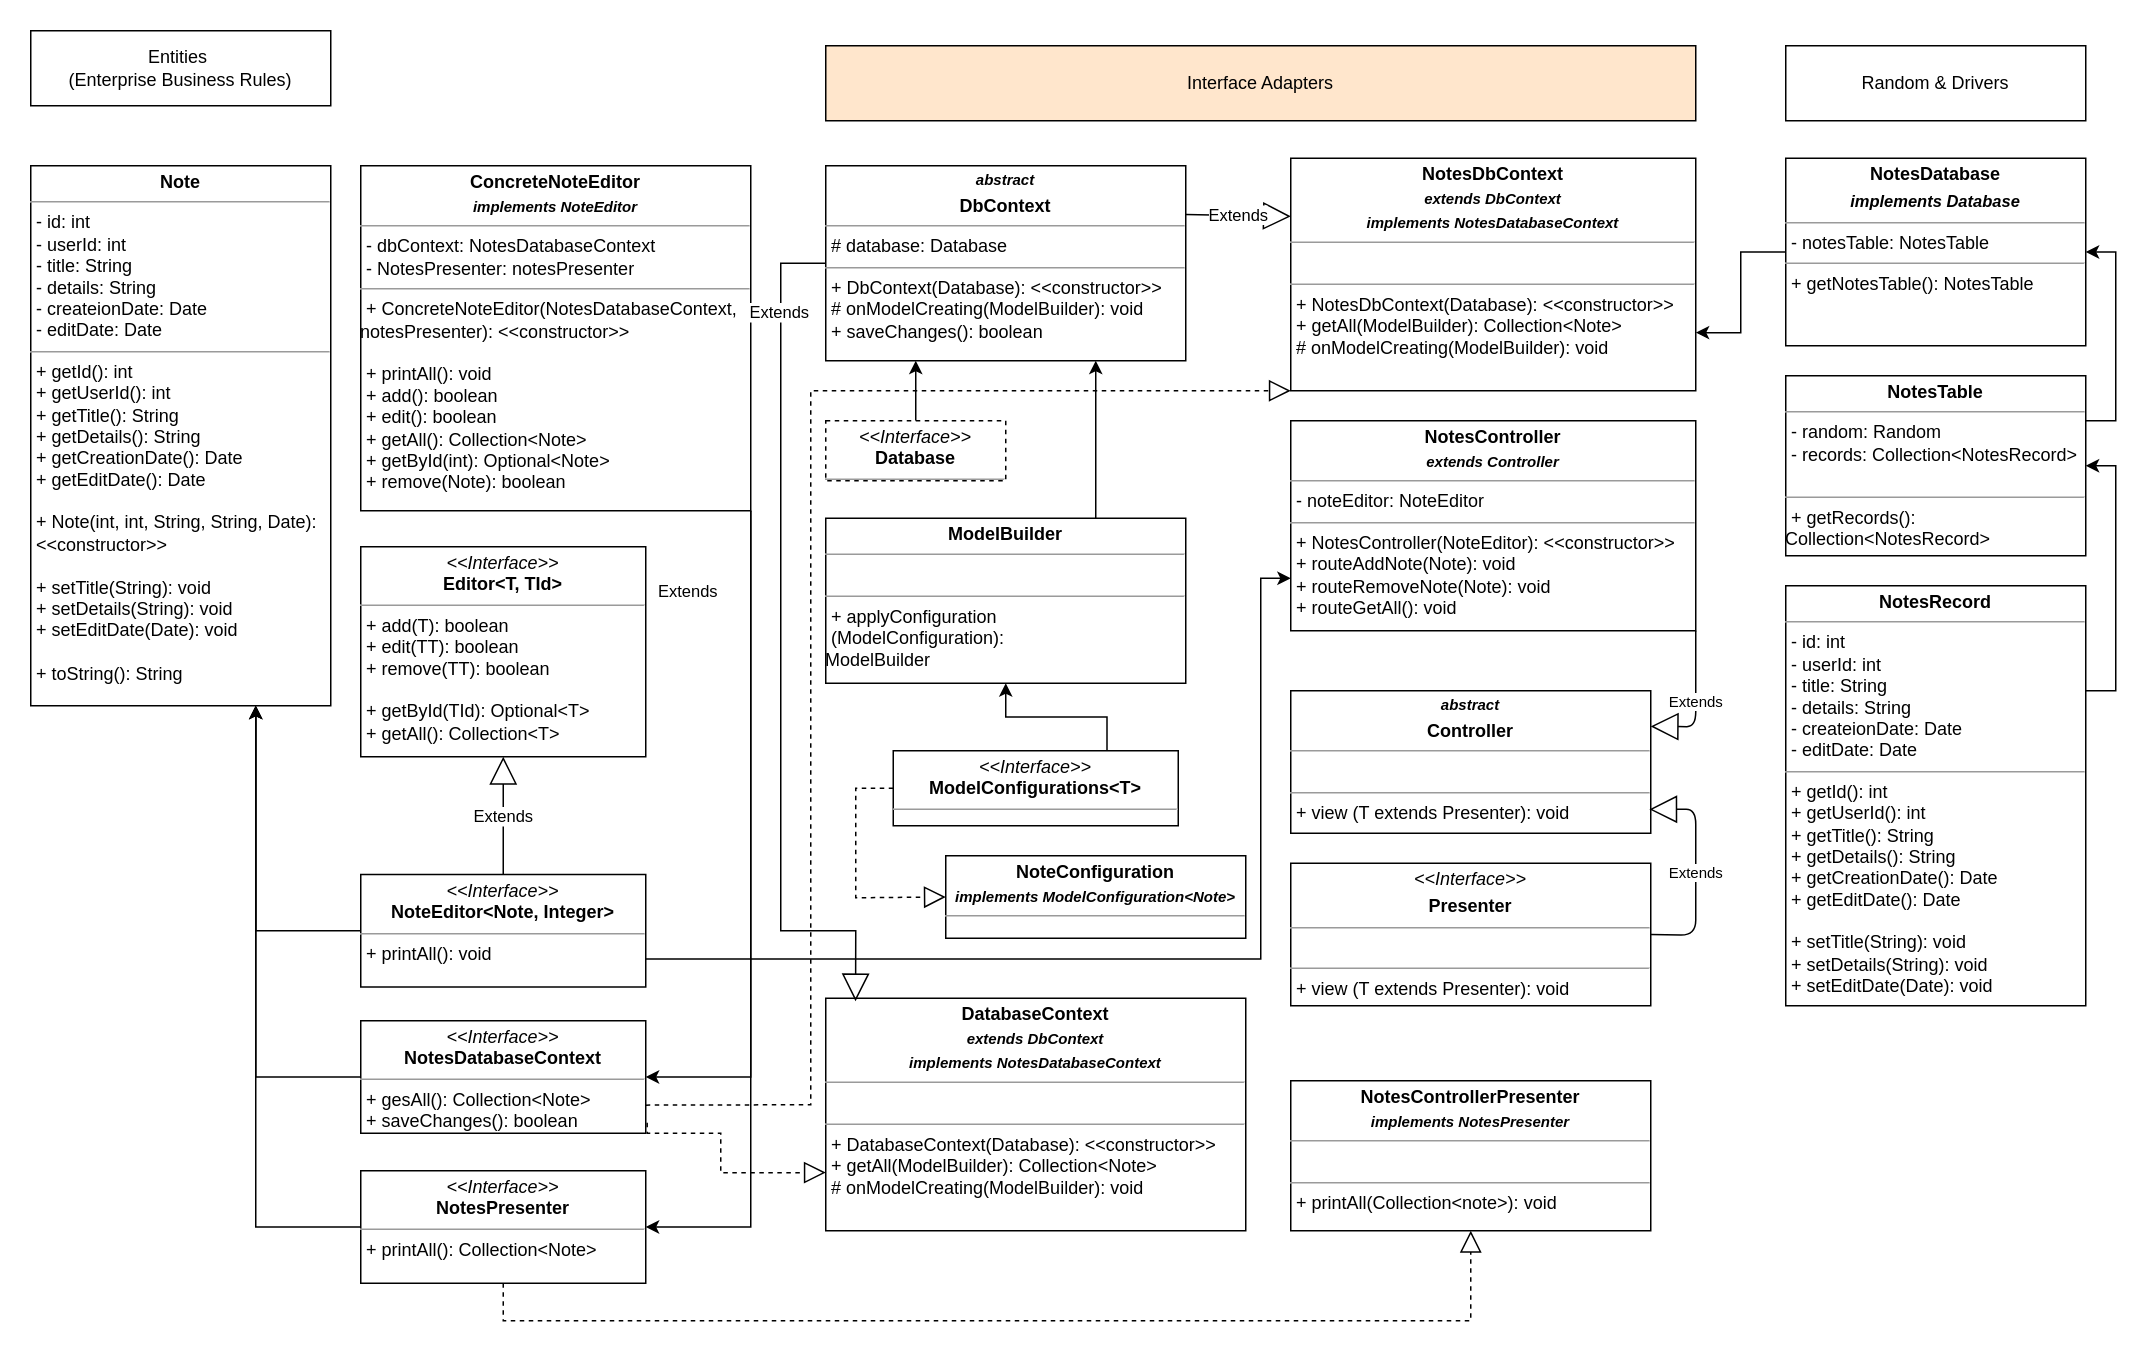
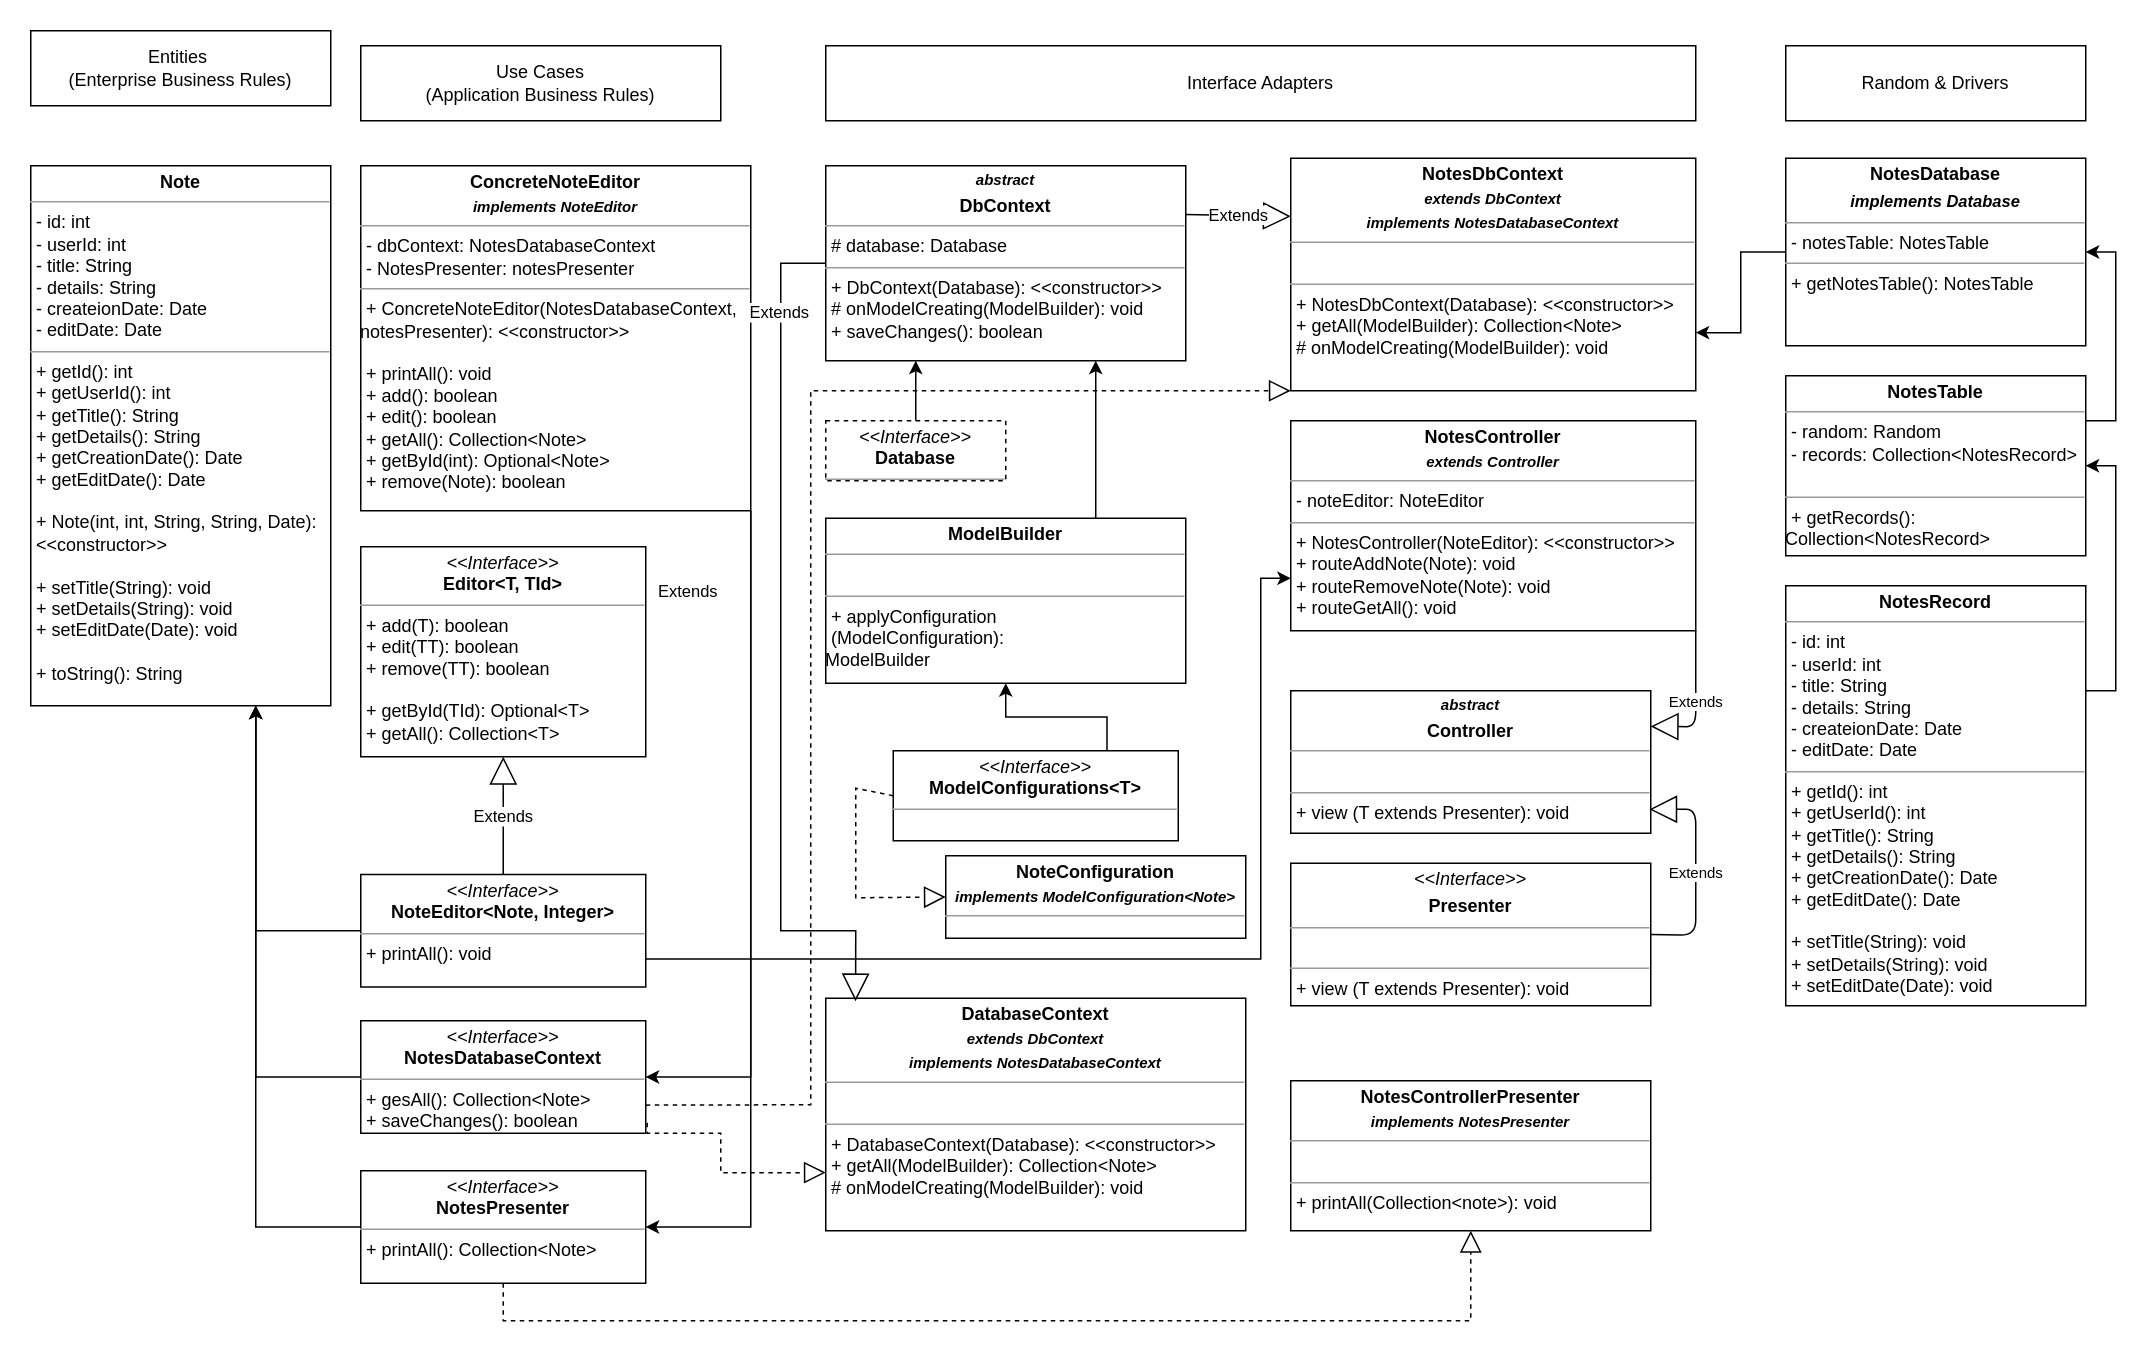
node "Use Cases (Application Business Rules)": added
node "Interface Adapters": fillcolor #ffe6cc -> #ffffff
node "<<Interface>> ModelConfigurations<T>": size 285x75 -> 285x90
